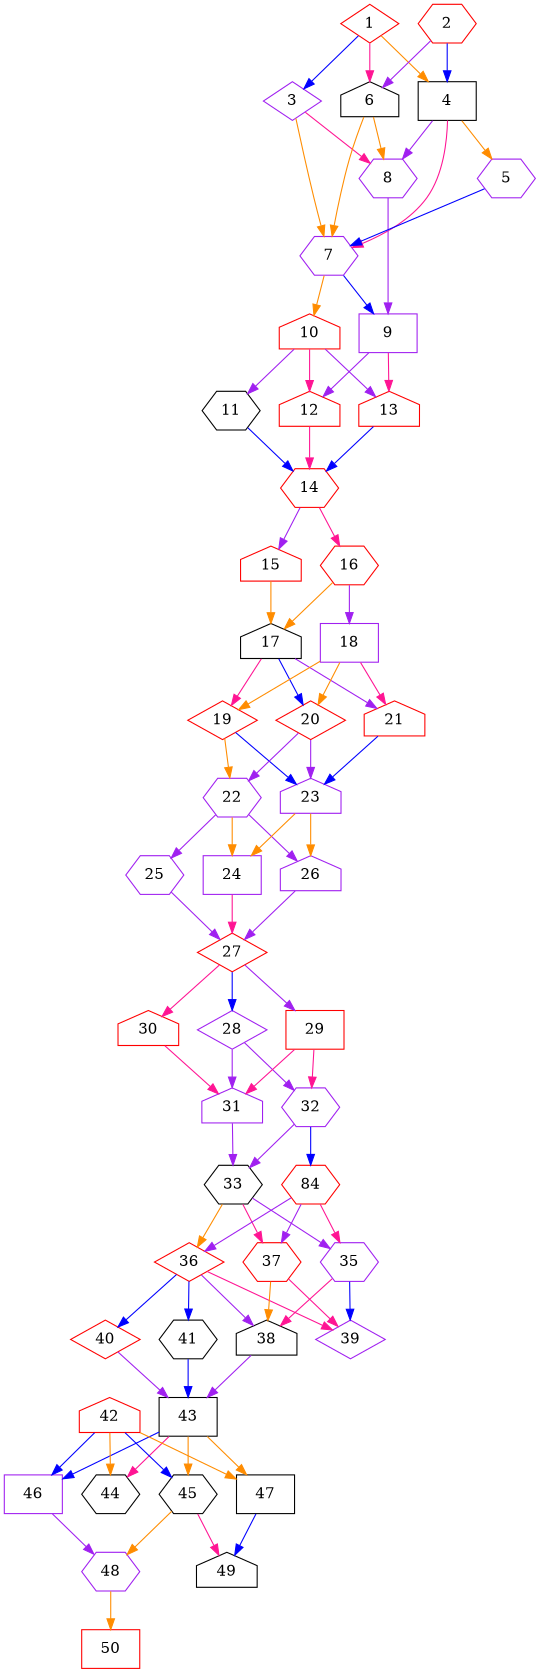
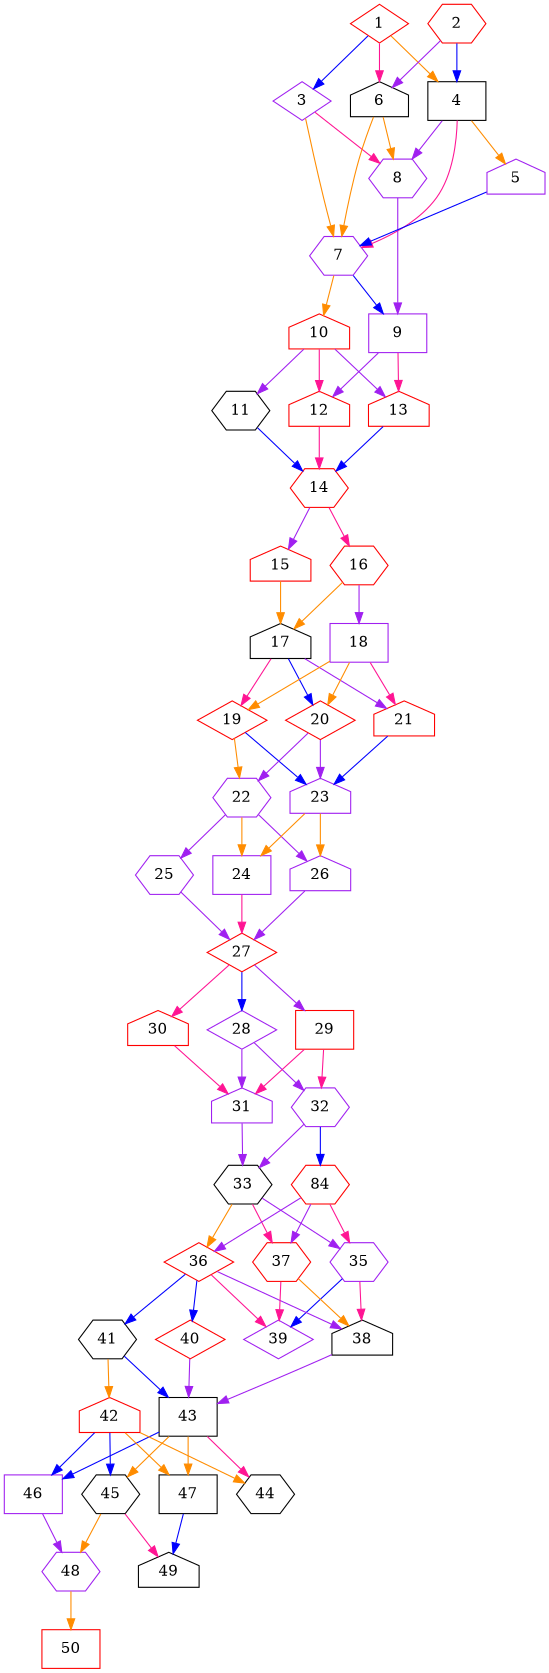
node "5": shape hexagon -> house
edge "41" -> "42": added
